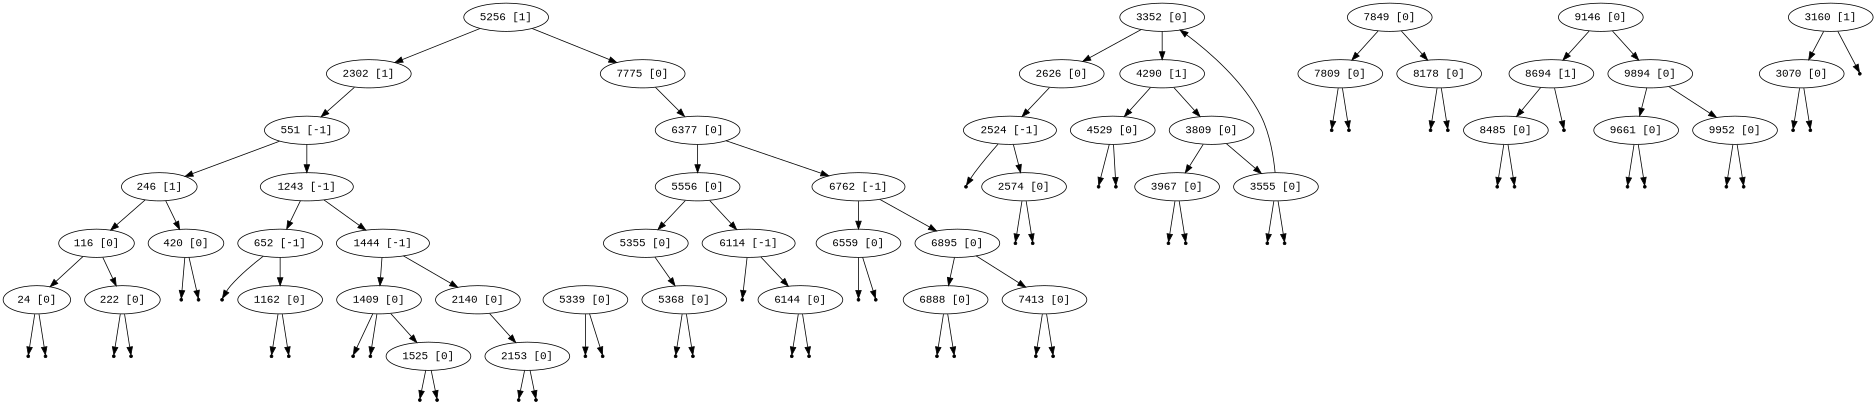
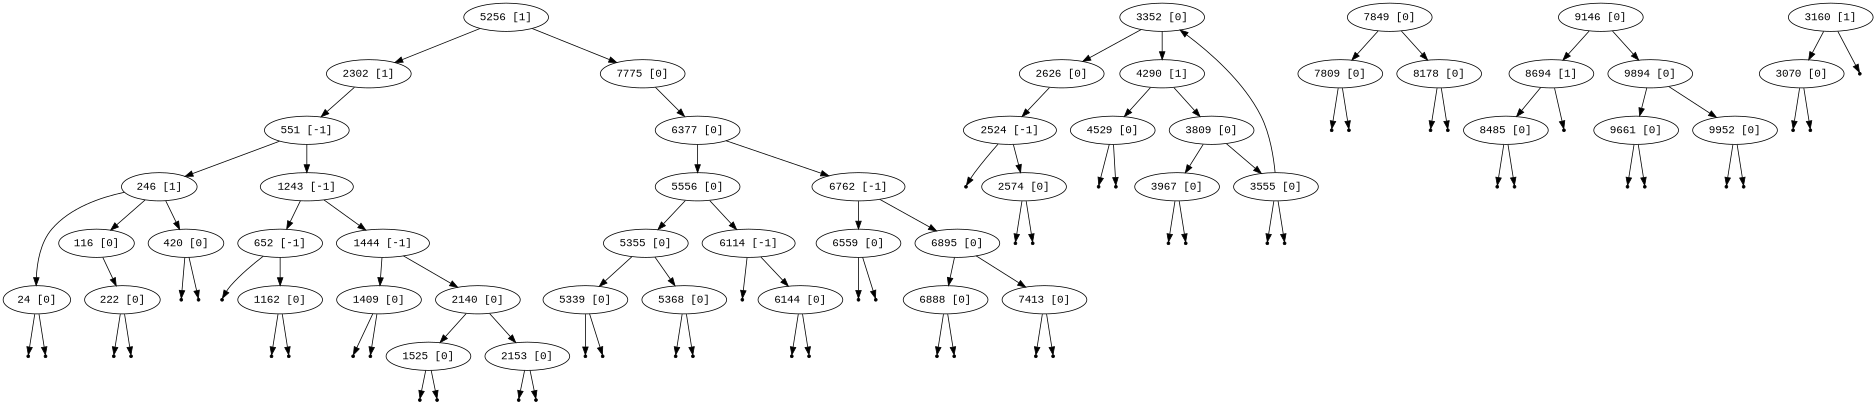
edge "116 [0]" -> "24 [0]": now "246 [1]" -> "24 [0]"
edge "5355 [0]" -> "5339 [0]": added
edge "1409 [0]" -> "1525 [0]": now "2140 [0]" -> "1525 [0]"
